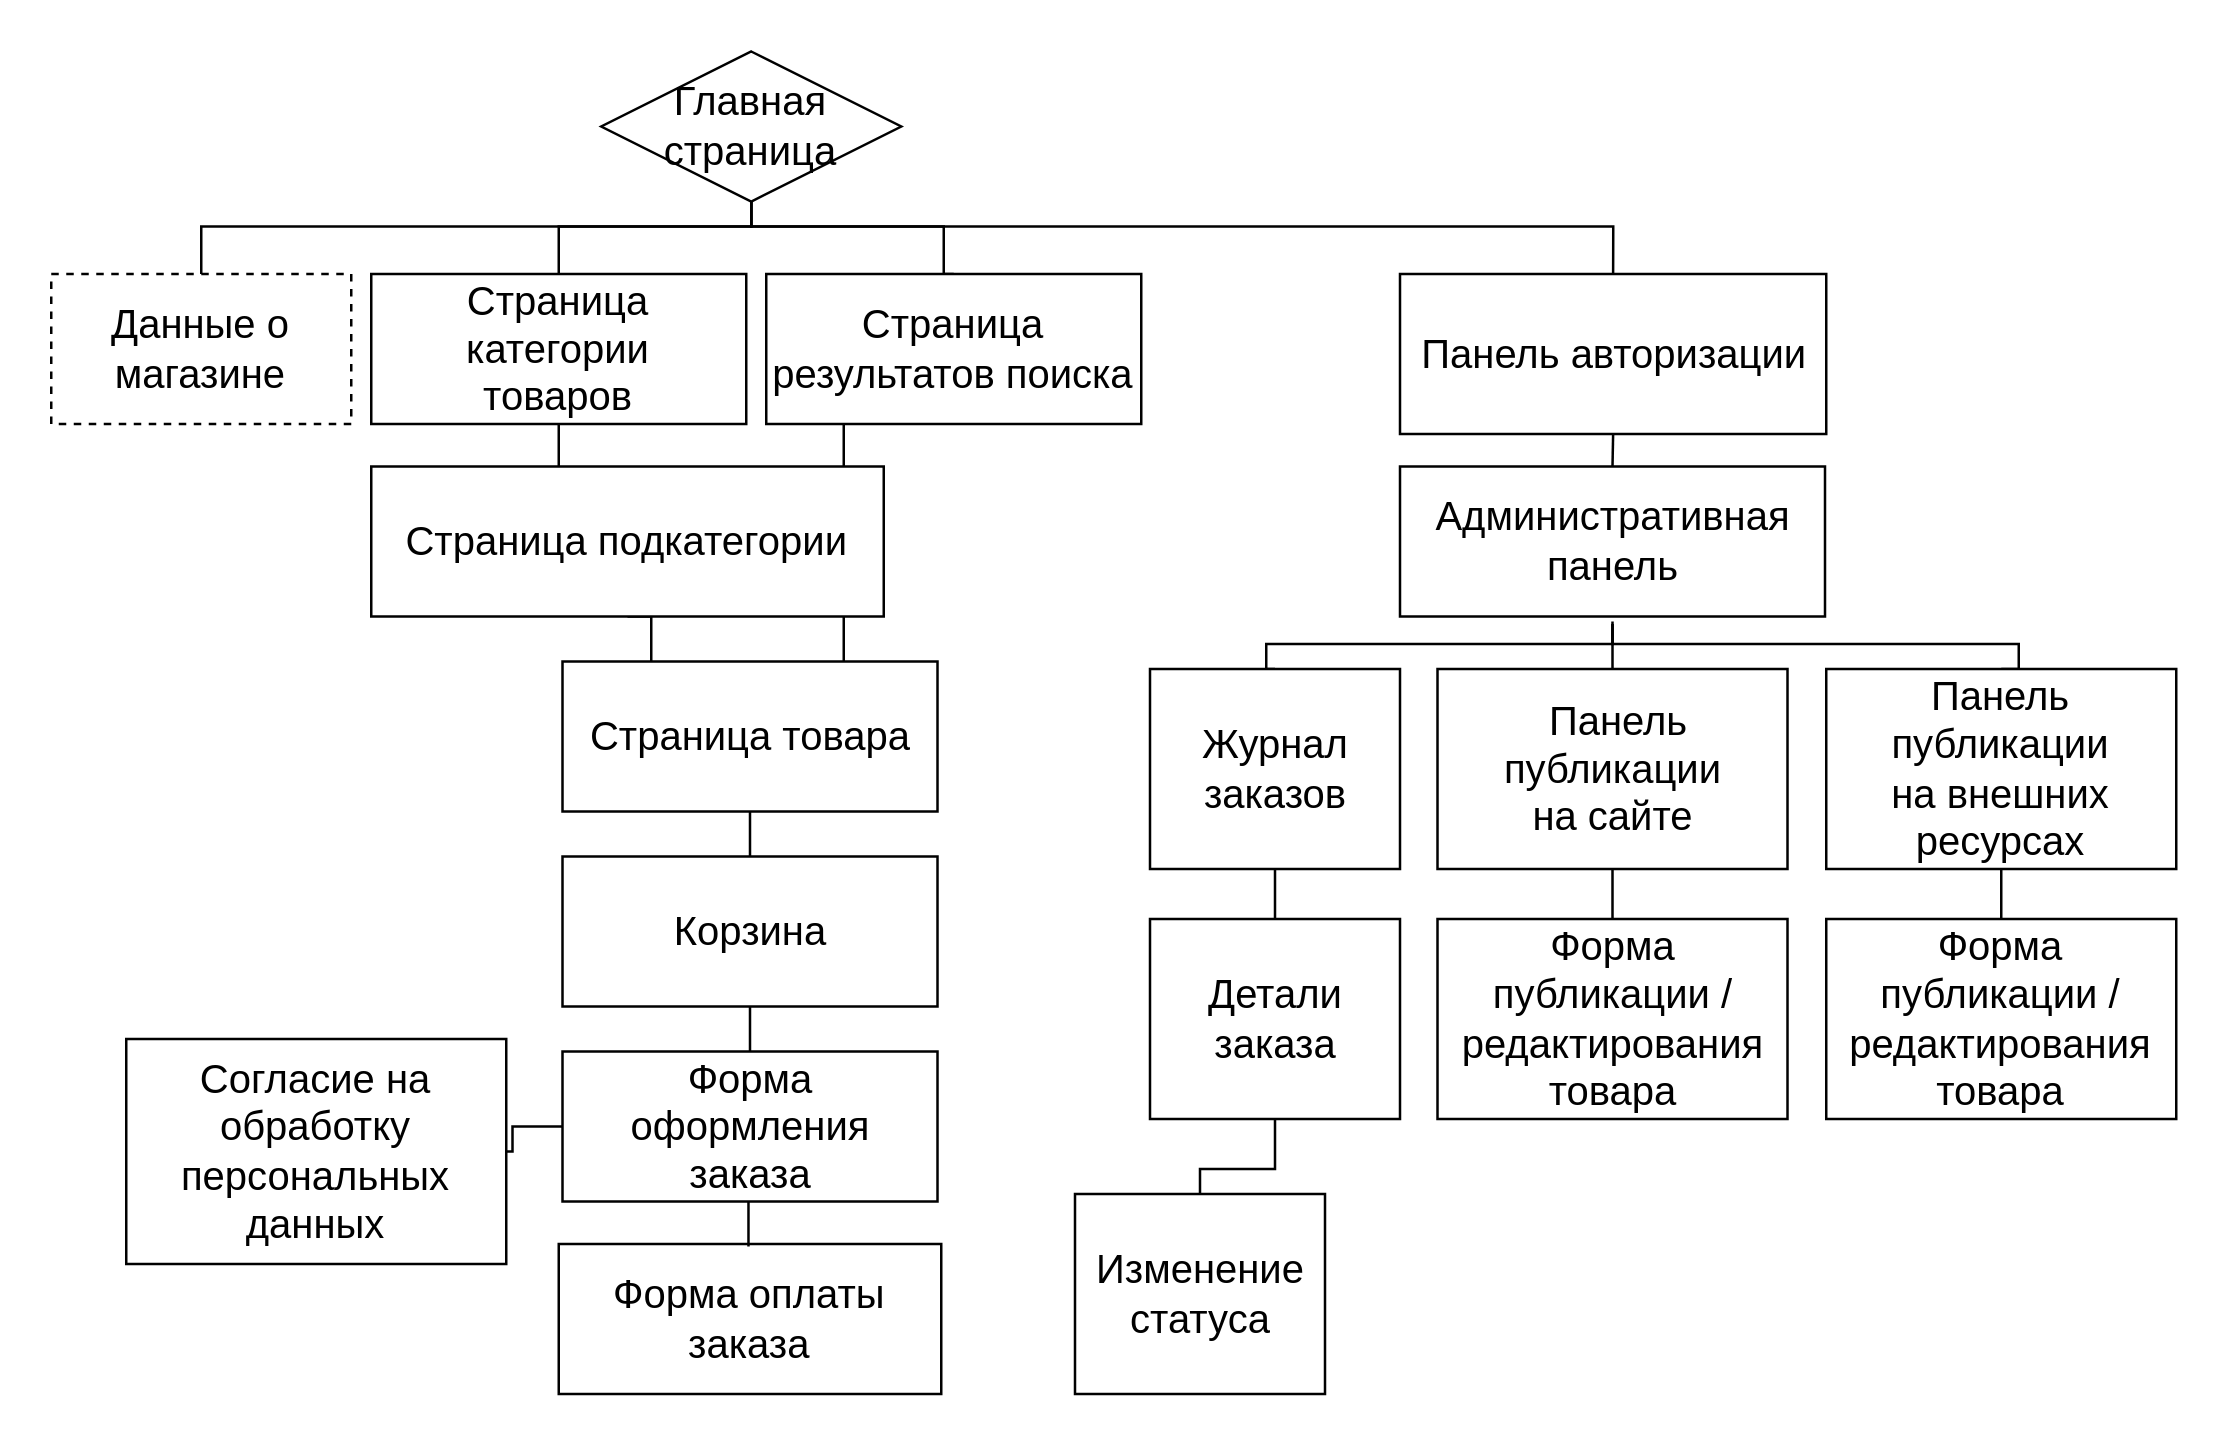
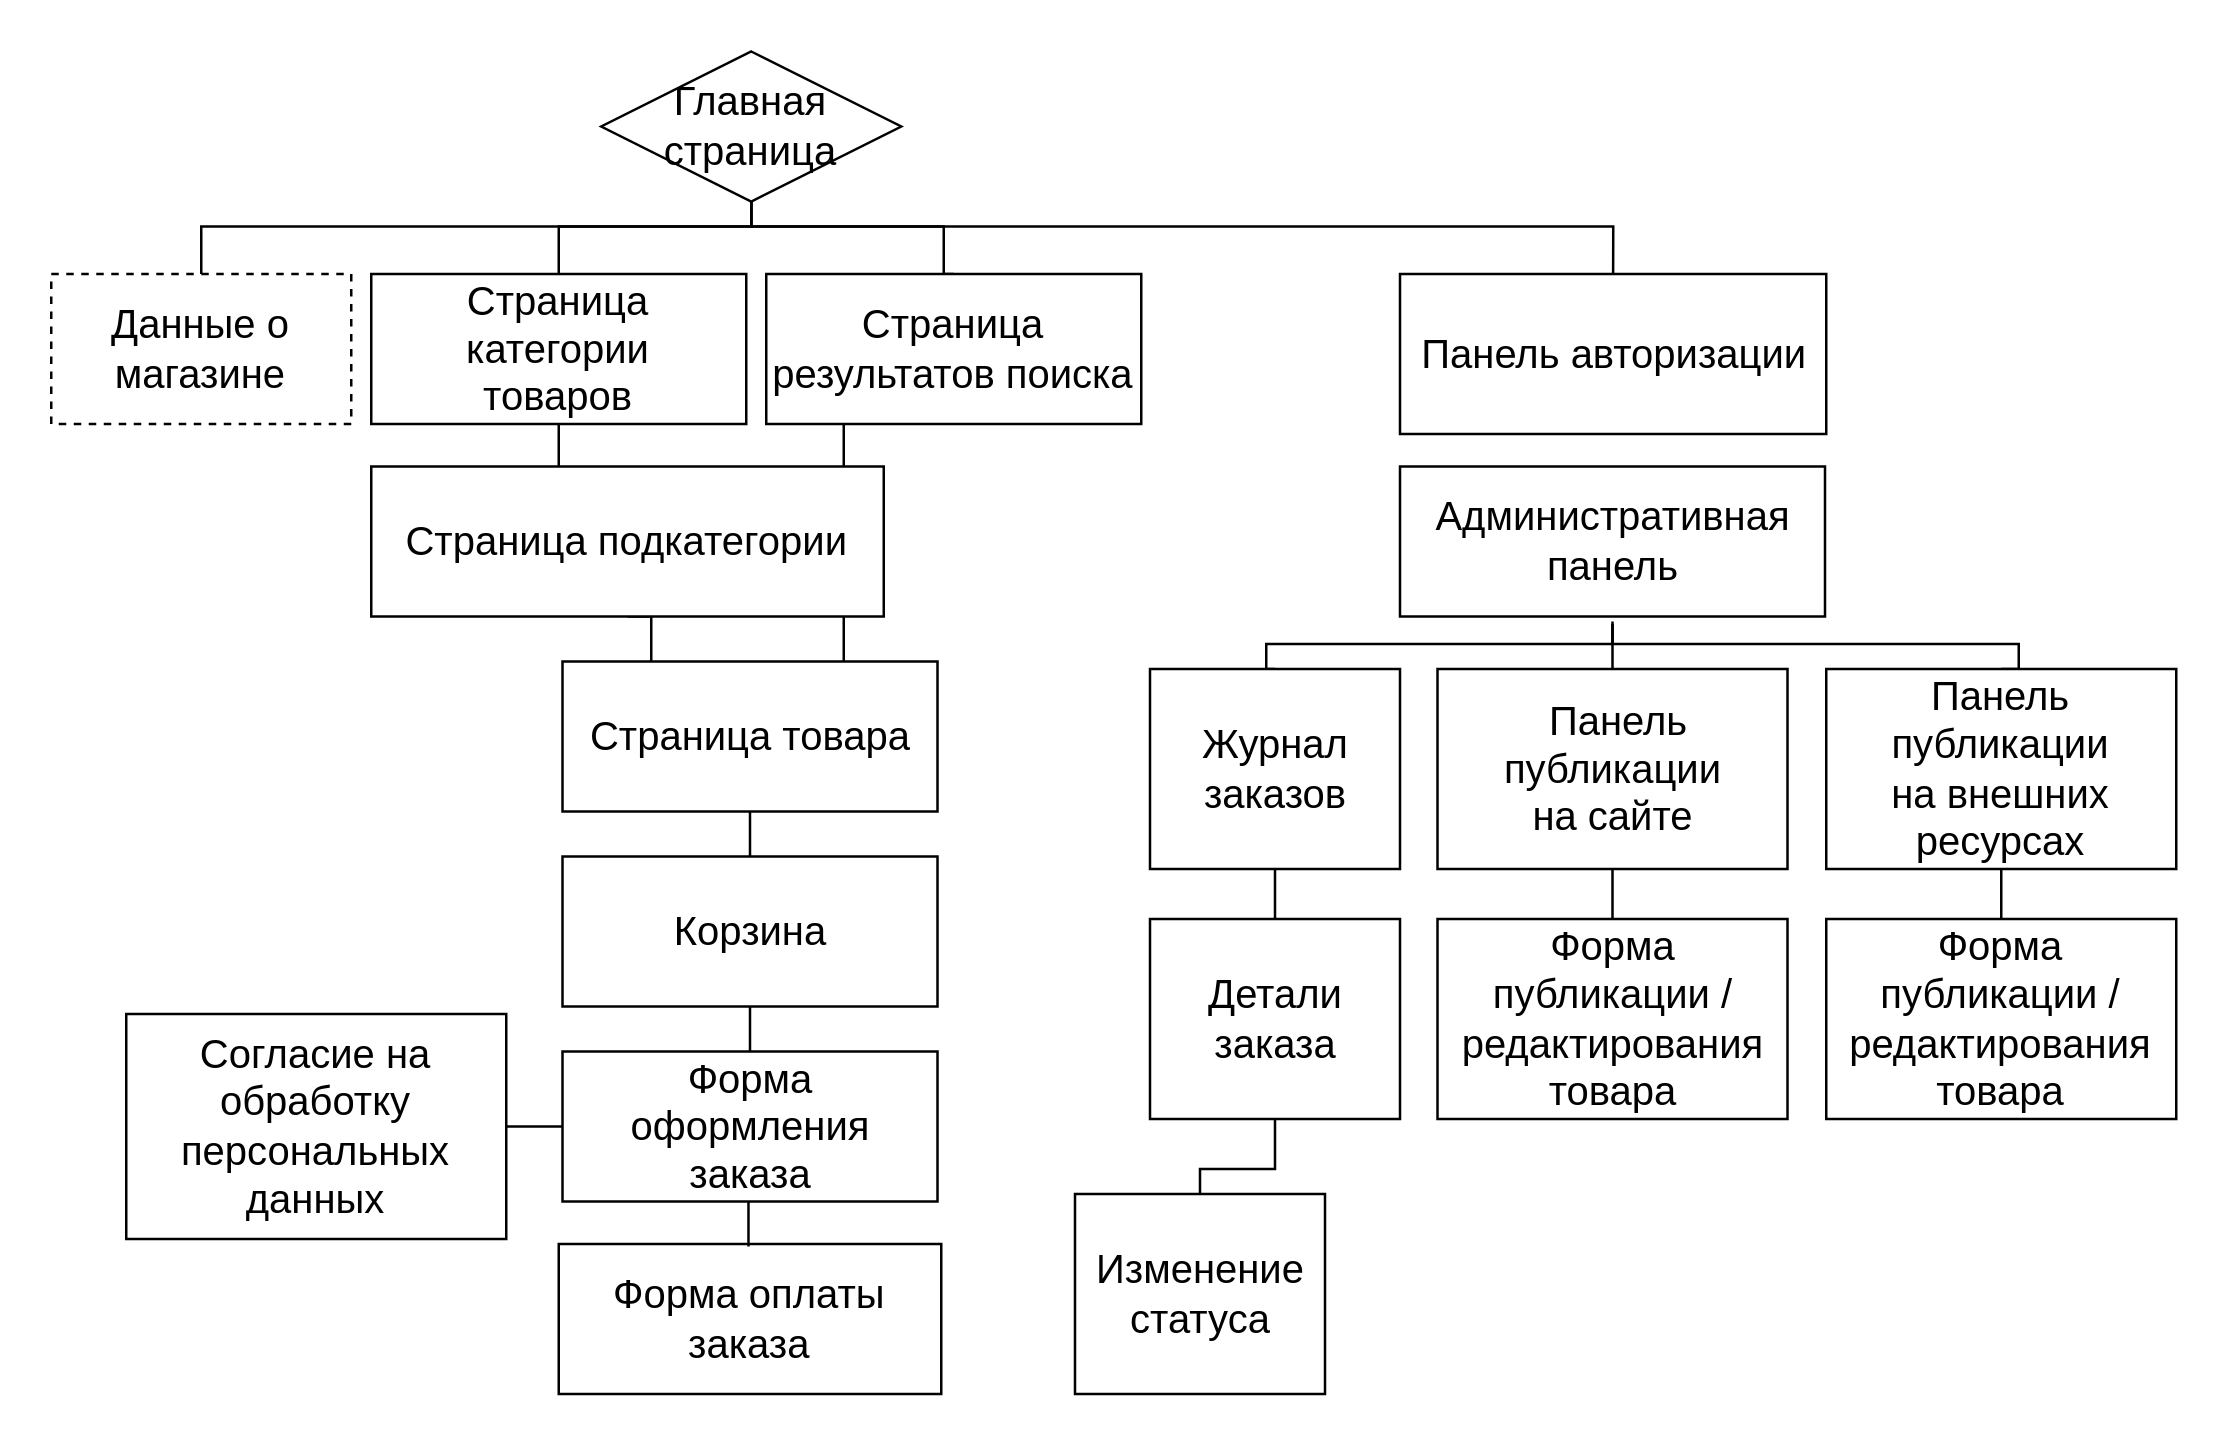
edge "Панель авторизации" -- "Административная панель": removed
node "Согласие на обработку персональных данных": moved (316, 1151) -> (316, 1126)
